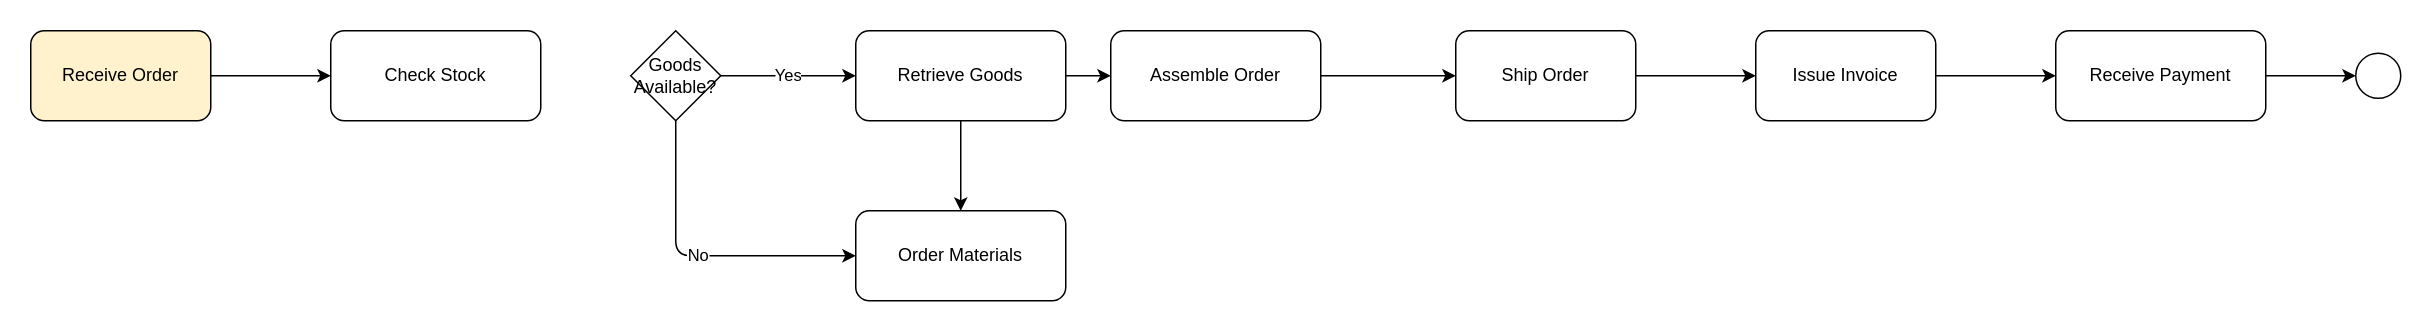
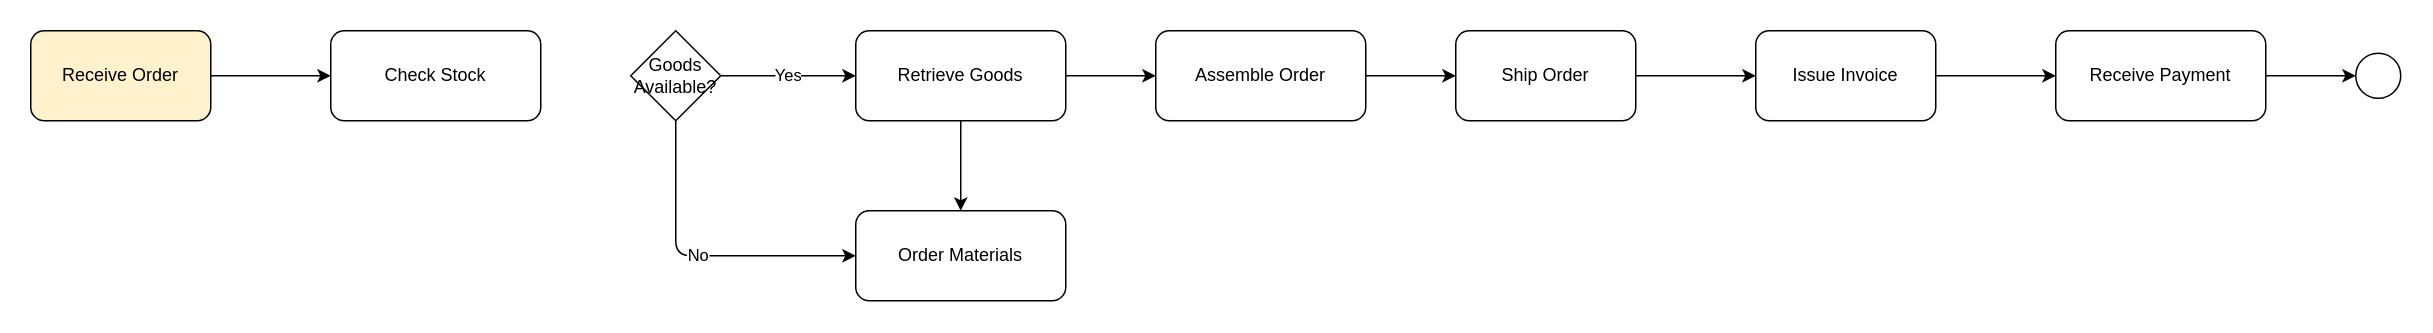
node "Assemble Order": moved (1216, 76) -> (1261, 76)
